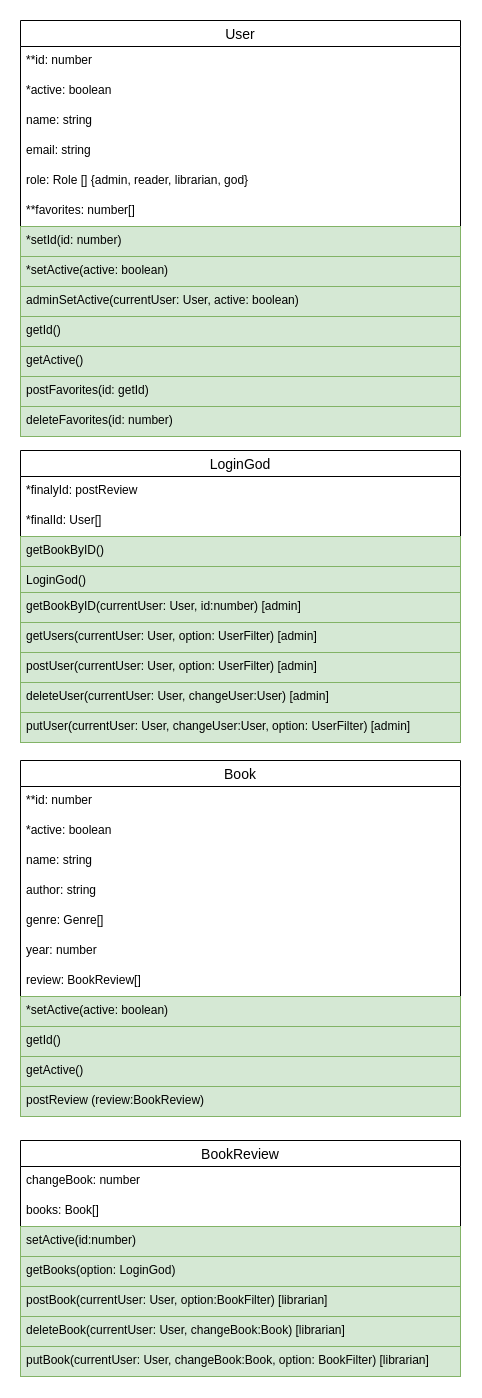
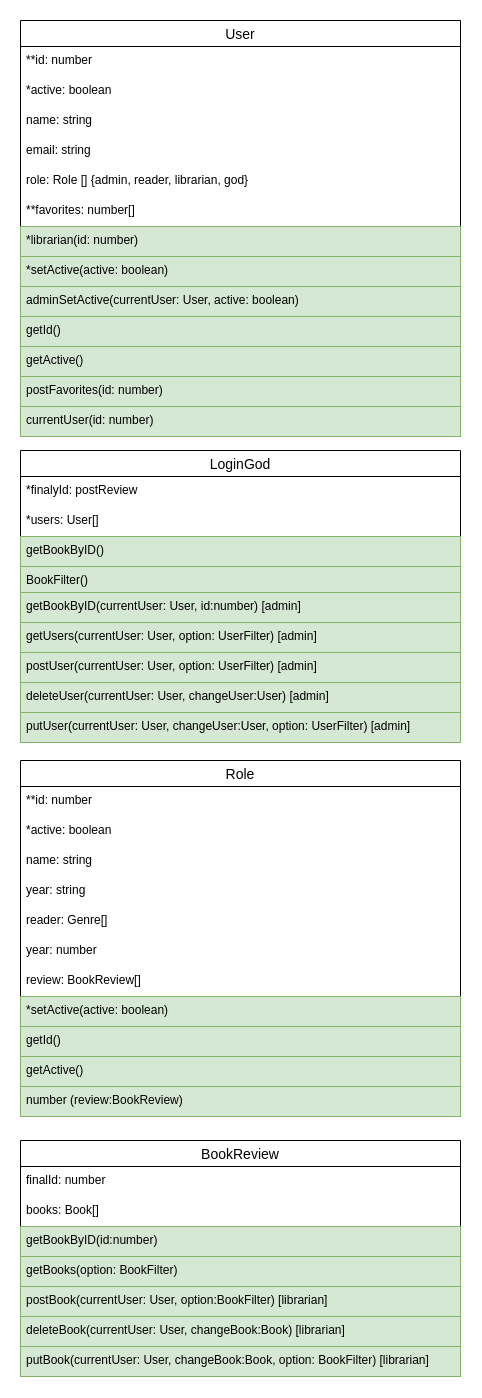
node "*setId(id: number)": label "*setId(id: number)" -> "*librarian(id: number)"
node "postFavorites(id: getId)": label "postFavorites(id: getId)" -> "postFavorites(id: number)"
node "deleteFavorites(id: number)": label "deleteFavorites(id: number)" -> "currentUser(id: number)"
node "*finalId: User[]": label "*finalId: User[]" -> "*users: User[]"
node "LoginGod()": label "LoginGod()" -> "BookFilter()"
node "Book": label "Book" -> "Role"
node "author: string": label "author: string" -> "year: string"
node "genre: Genre[]": label "genre: Genre[]" -> "reader: Genre[]"
node "postReview (review:BookReview)": label "postReview (review:BookReview)" -> "number (review:BookReview)"
node "changeBook: number": label "changeBook: number" -> "finalId: number"
node "setActive(id:number)": label "setActive(id:number)" -> "getBookByID(id:number)"
node "getBooks(option: LoginGod)": label "getBooks(option: LoginGod)" -> "getBooks(option: BookFilter)"
